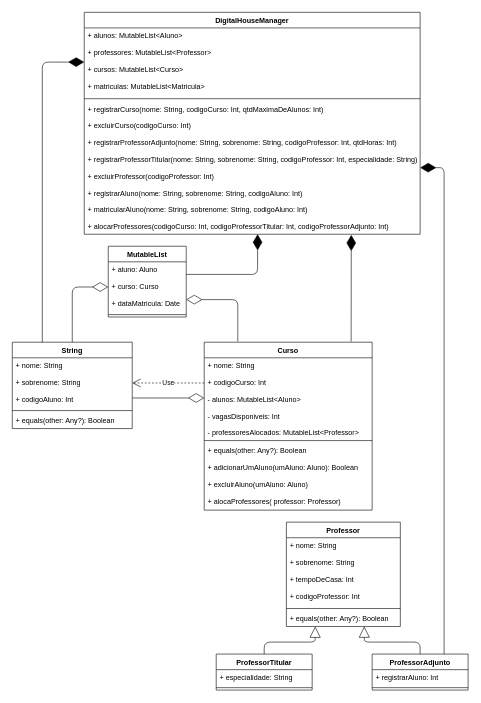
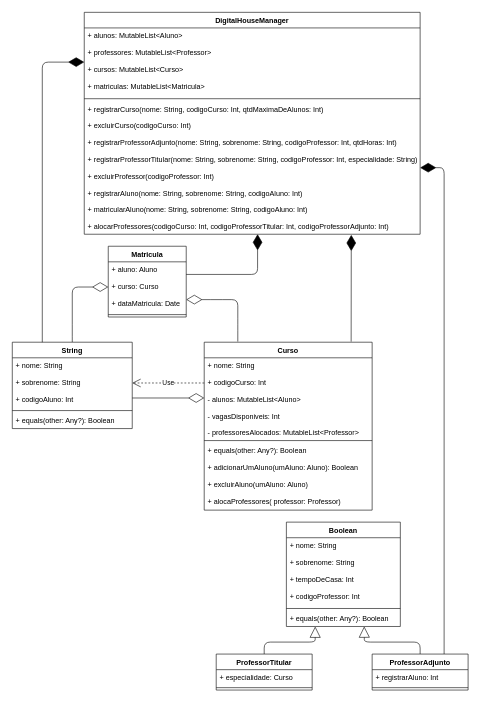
node "MutableList": label "MutableList" -> "Matricula"
node "Professor": label "Professor" -> "Boolean"
node "+ especialidade: String": label "+ especialidade: String" -> "+ especialidade: Curso"
